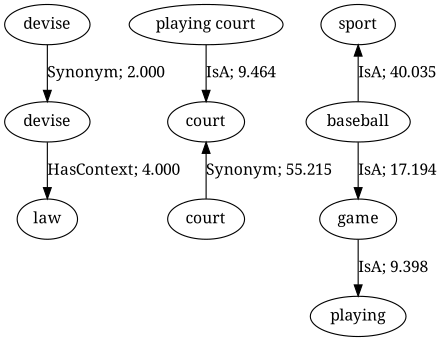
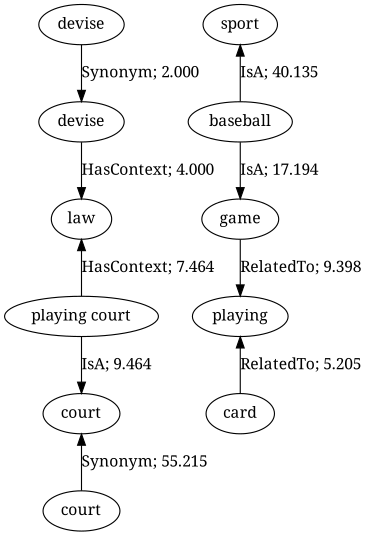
edge "baseball" -> "sport": label "IsA; 40.035" -> "IsA; 40.135"
edge "game" -> "playing": label "IsA; 9.398" -> "RelatedTo; 9.398"
edge "playing court" -> "law": added, label "HasContext; 7.464"
node "card": added
